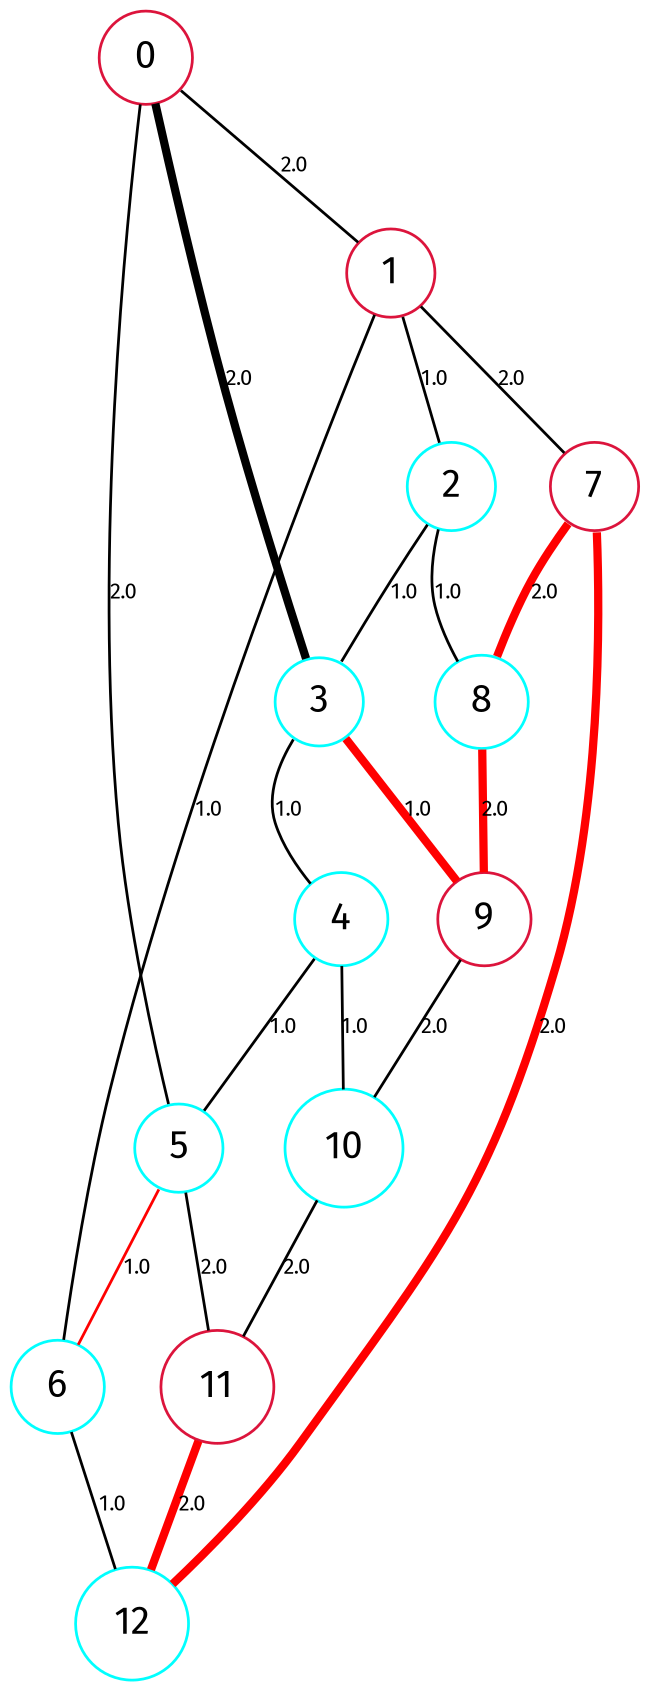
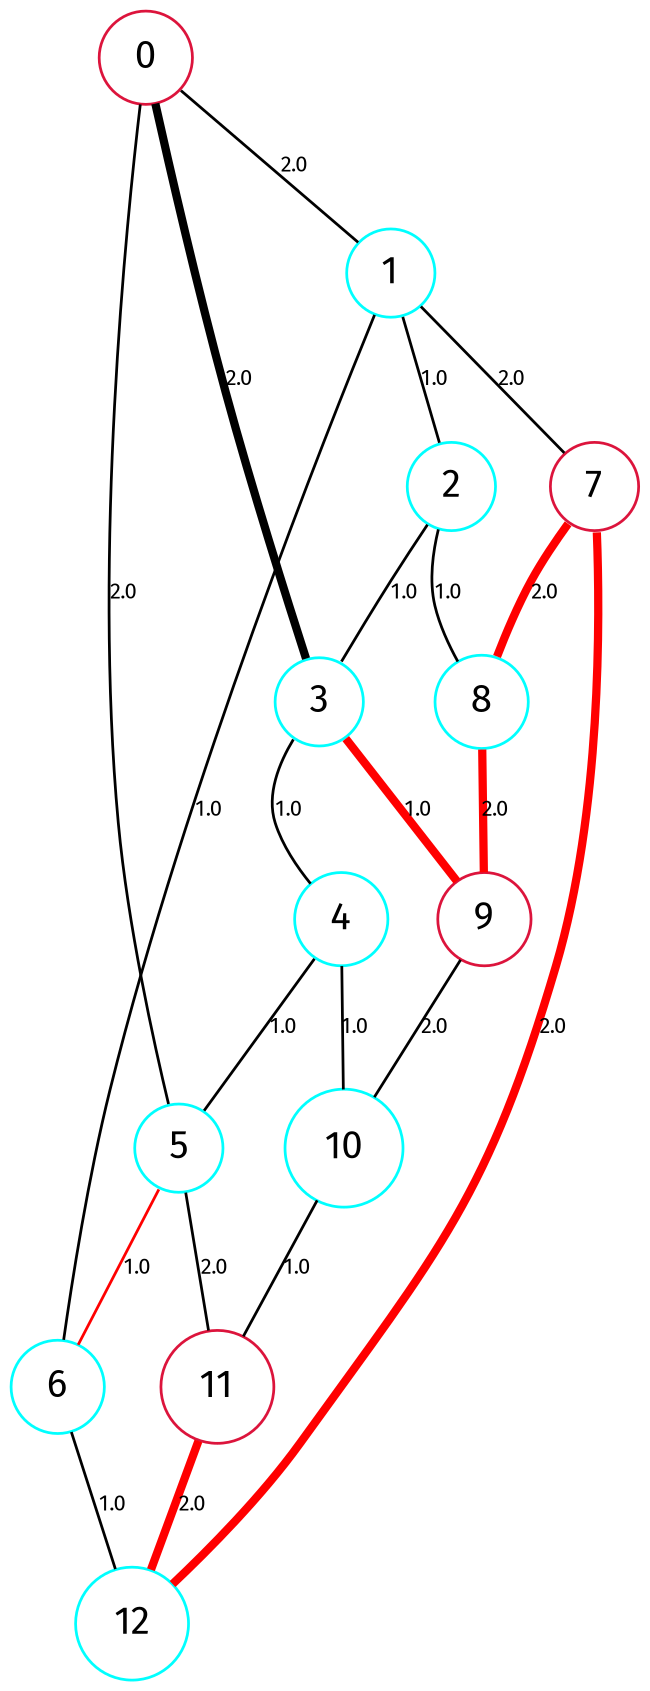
node "1": color crimson -> aqua
edge "10" -- "11": label "2.0" -> "1.0"
